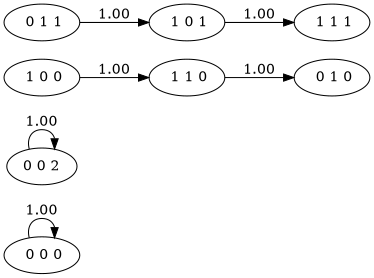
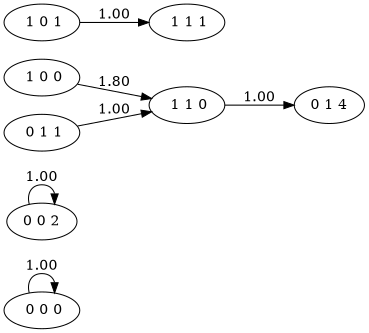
edge "0 1 1" -> "1 0 1": now "0 1 1" -> "1 1 0"
edge "1 0 0" -> "1 1 0": label "1.00" -> "1.80"
node "0 1 0": label "0 1 0" -> "0 1 4"
